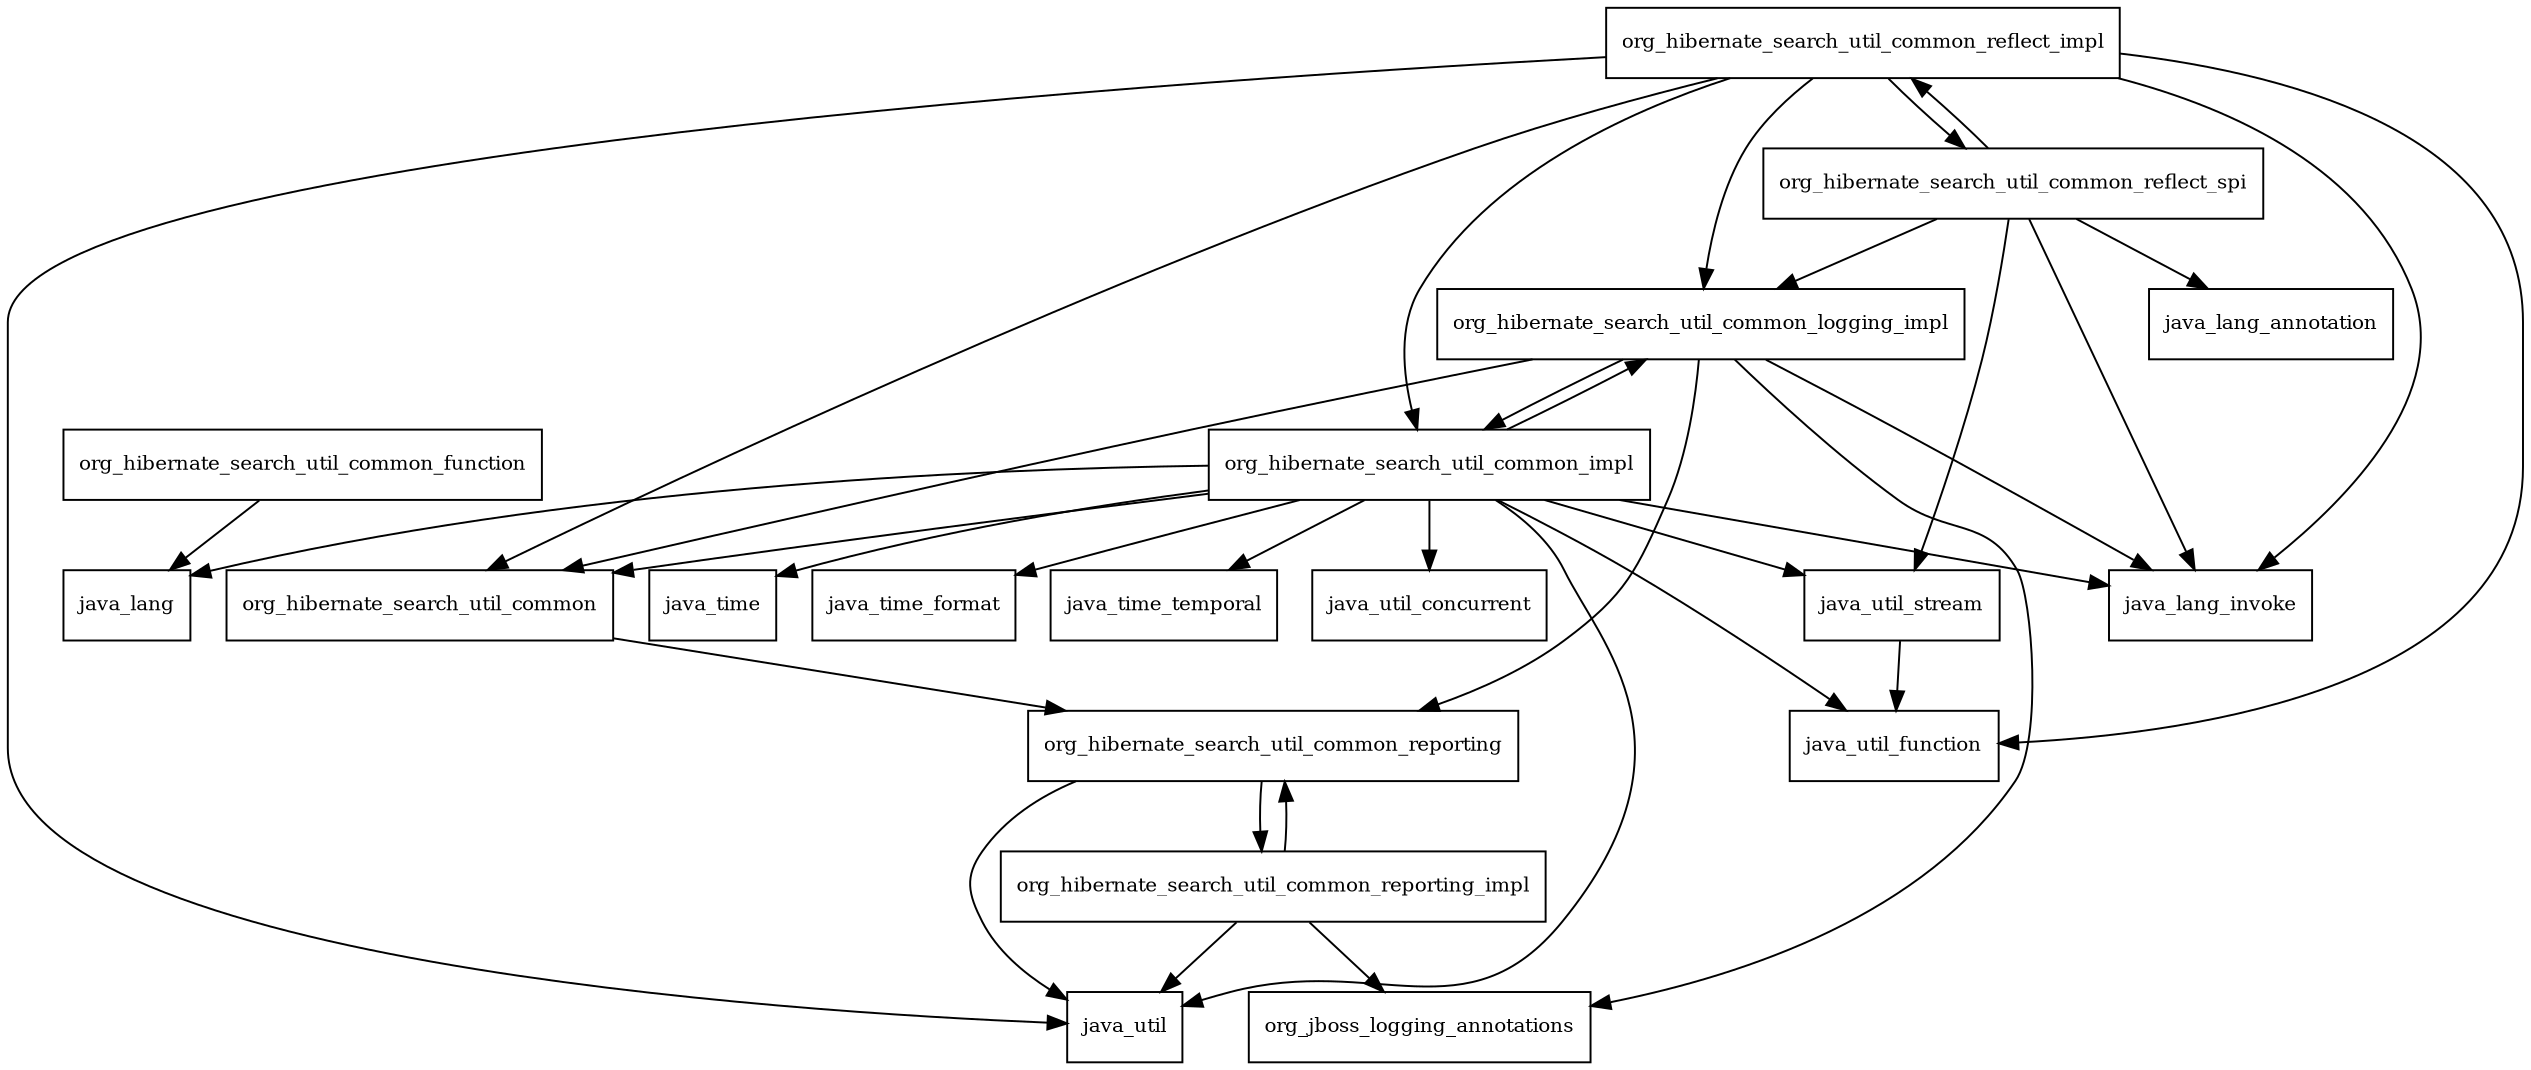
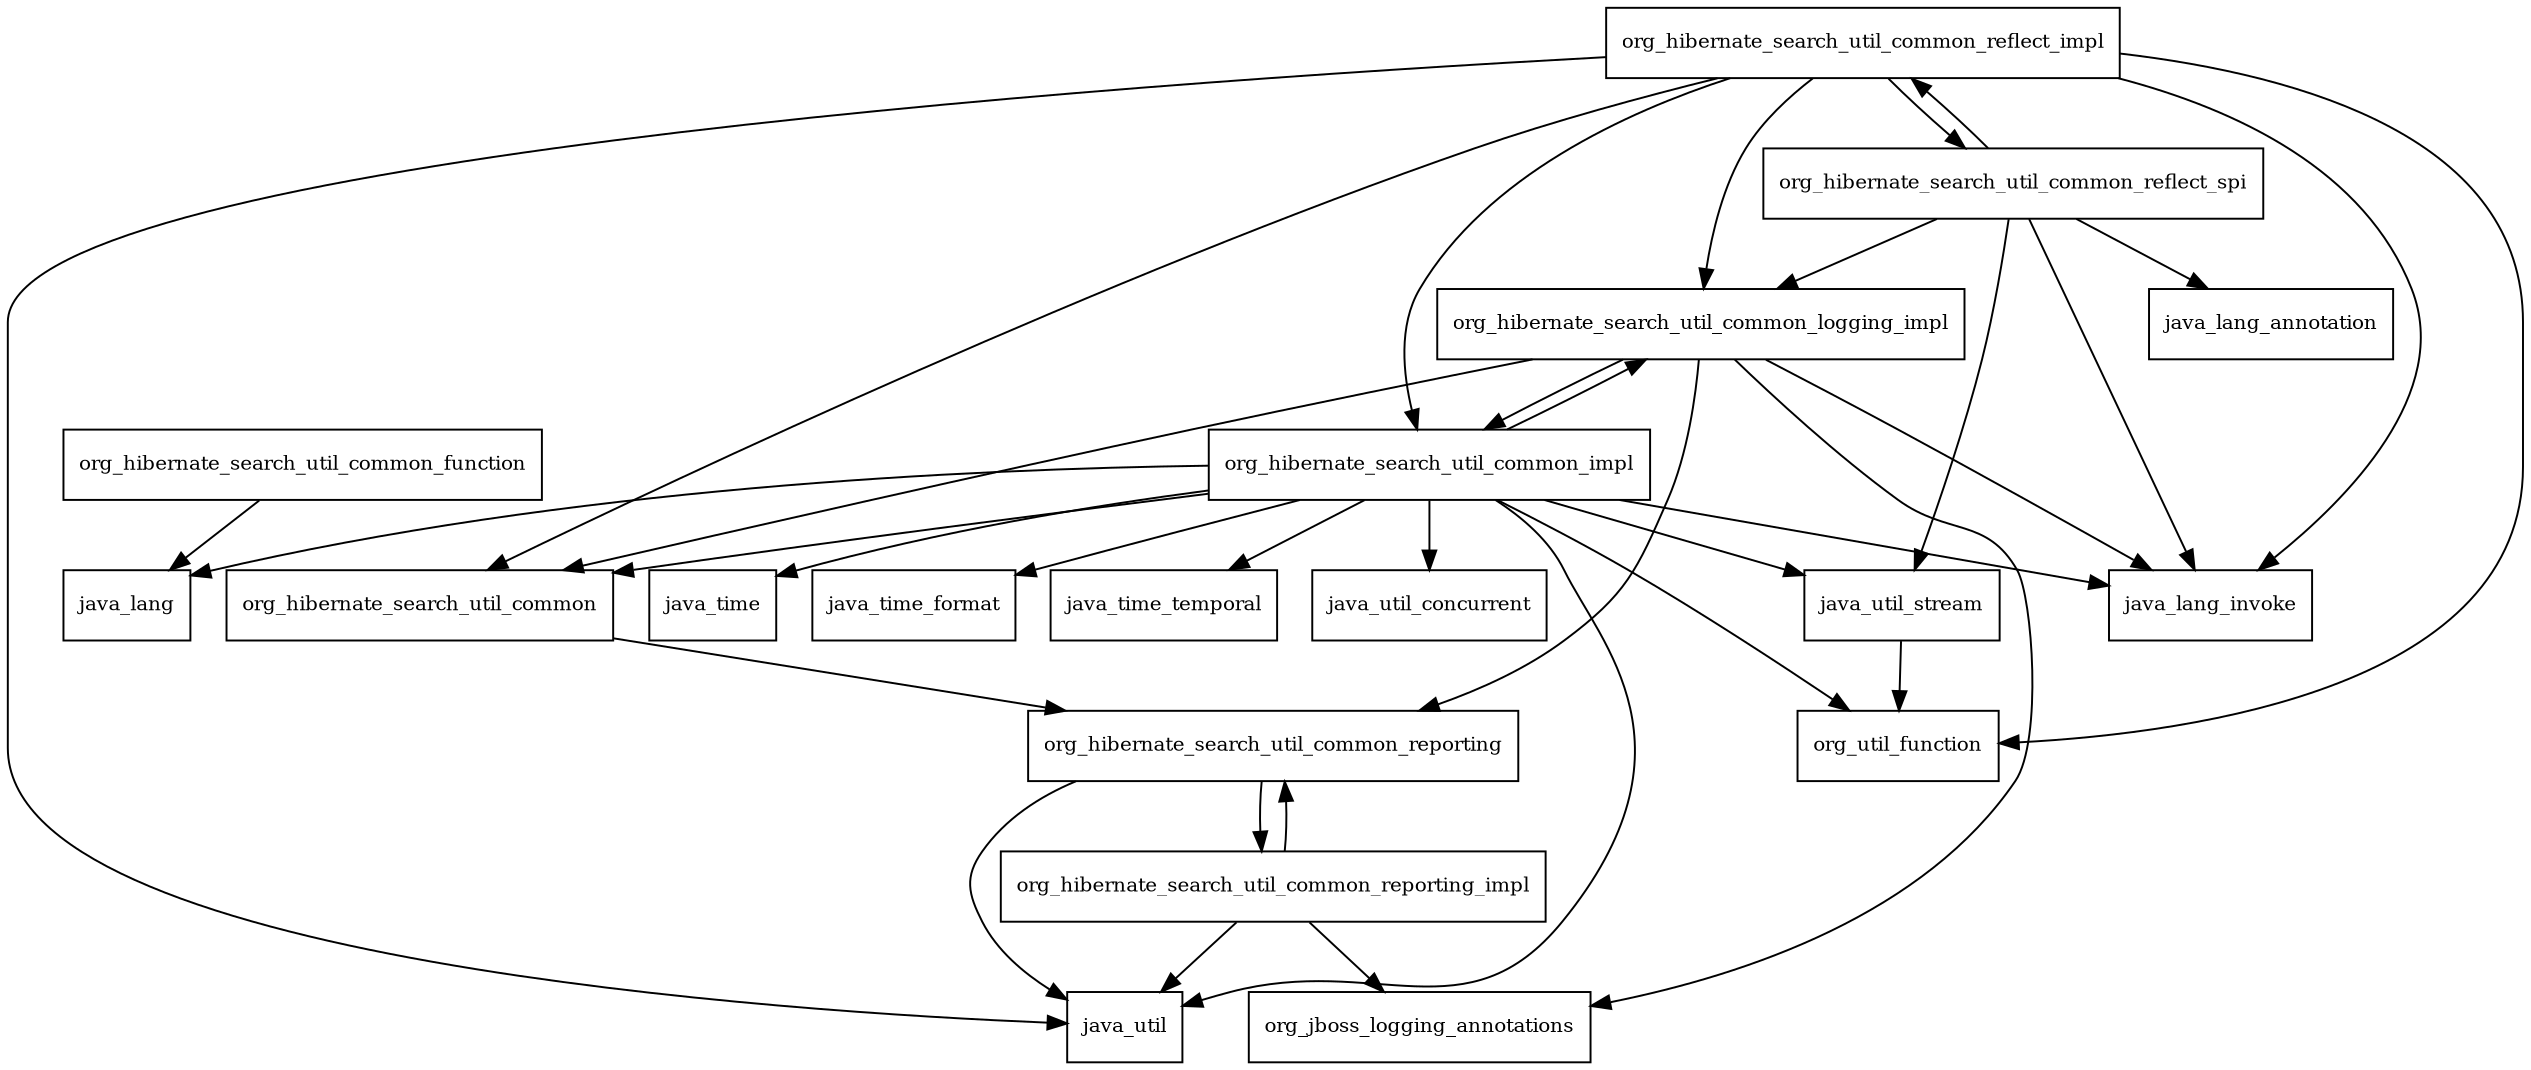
node "java_util_function": label "java_util_function" -> "org_util_function"
